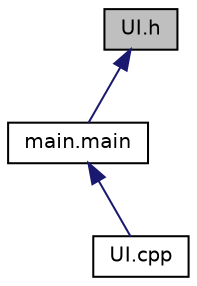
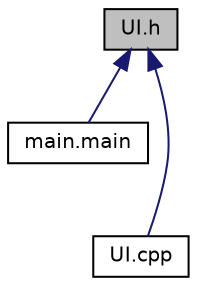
edge "UI.cpp" -> "main.main": now "UI.cpp" -> "UI.h"
